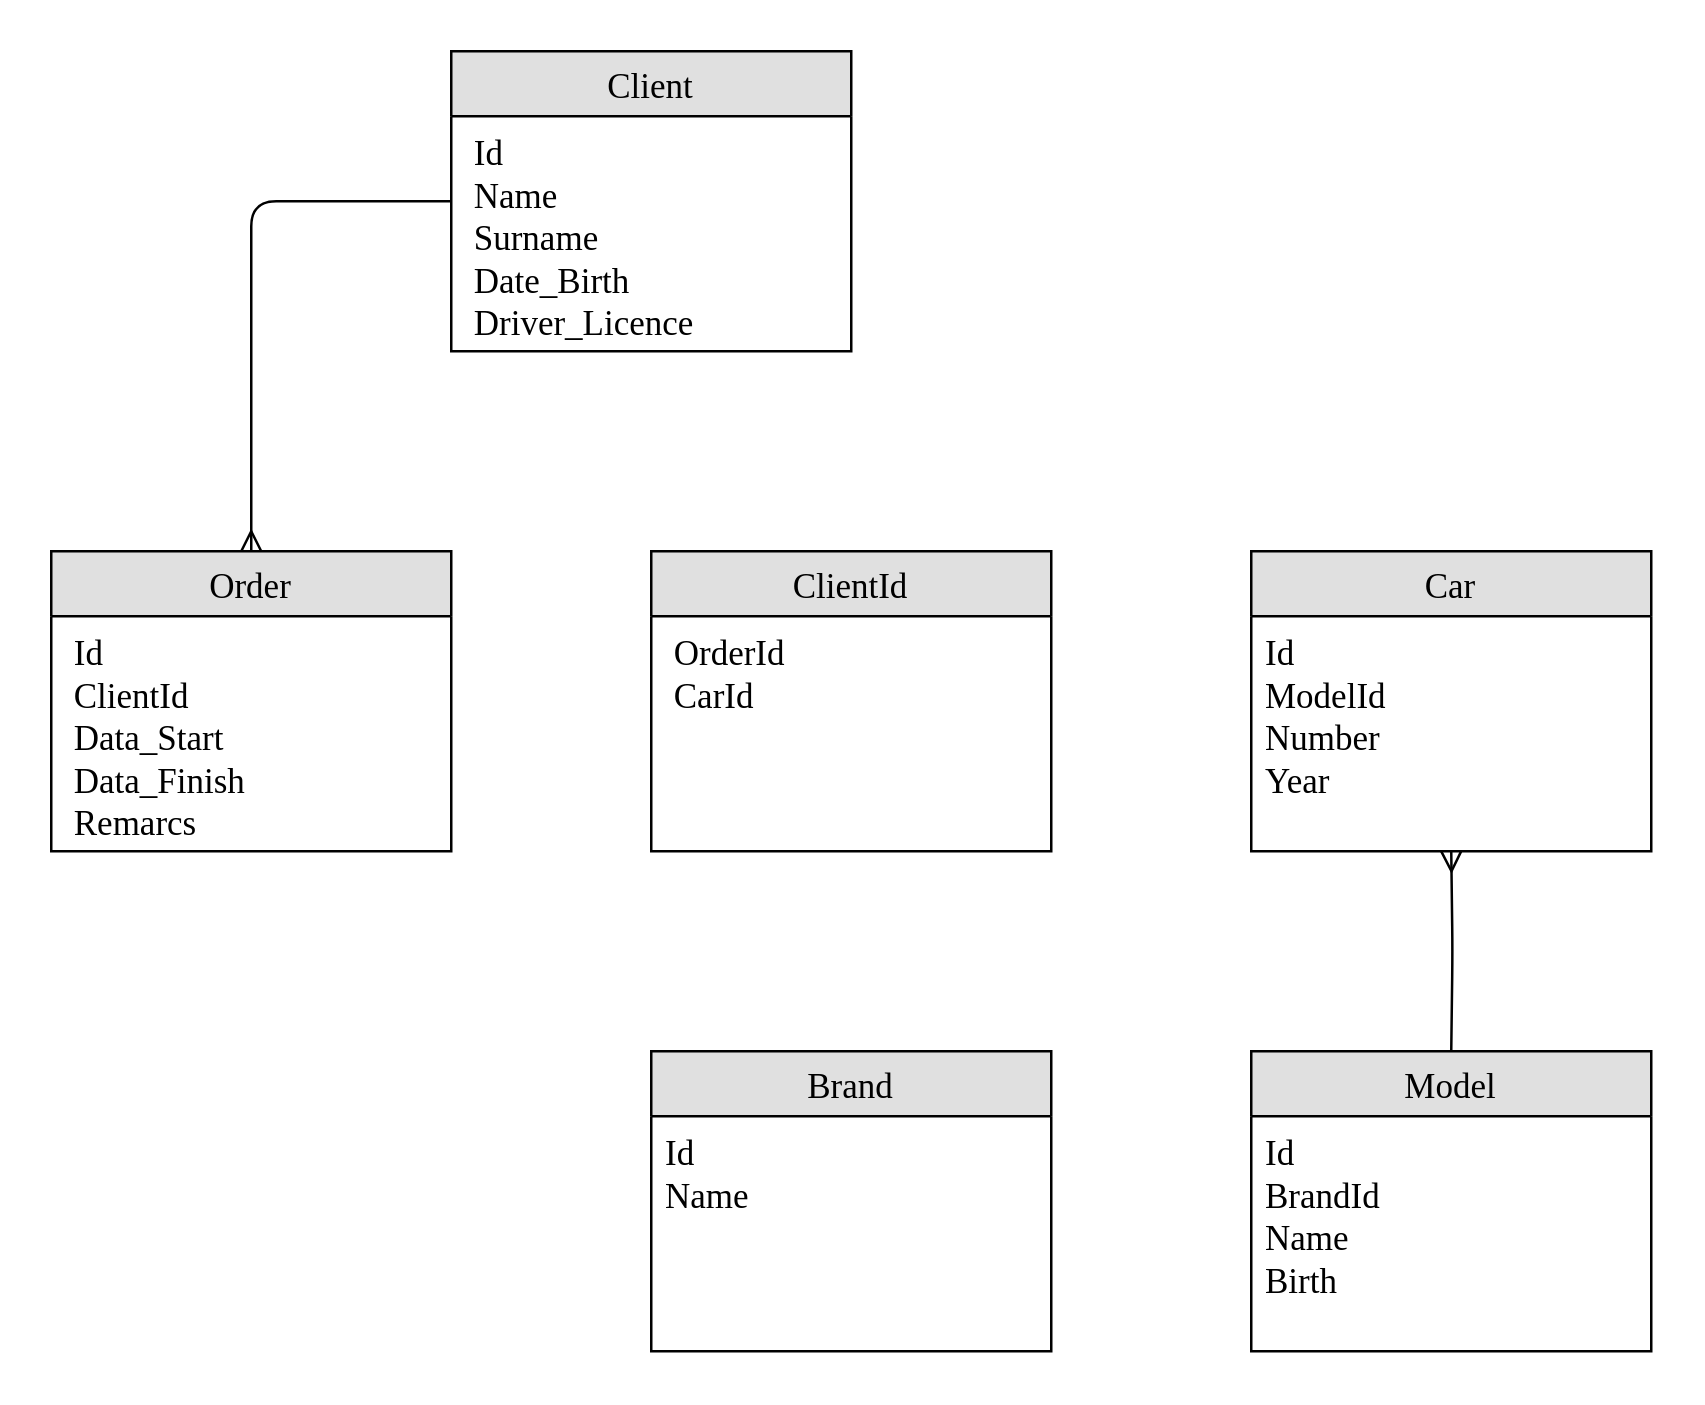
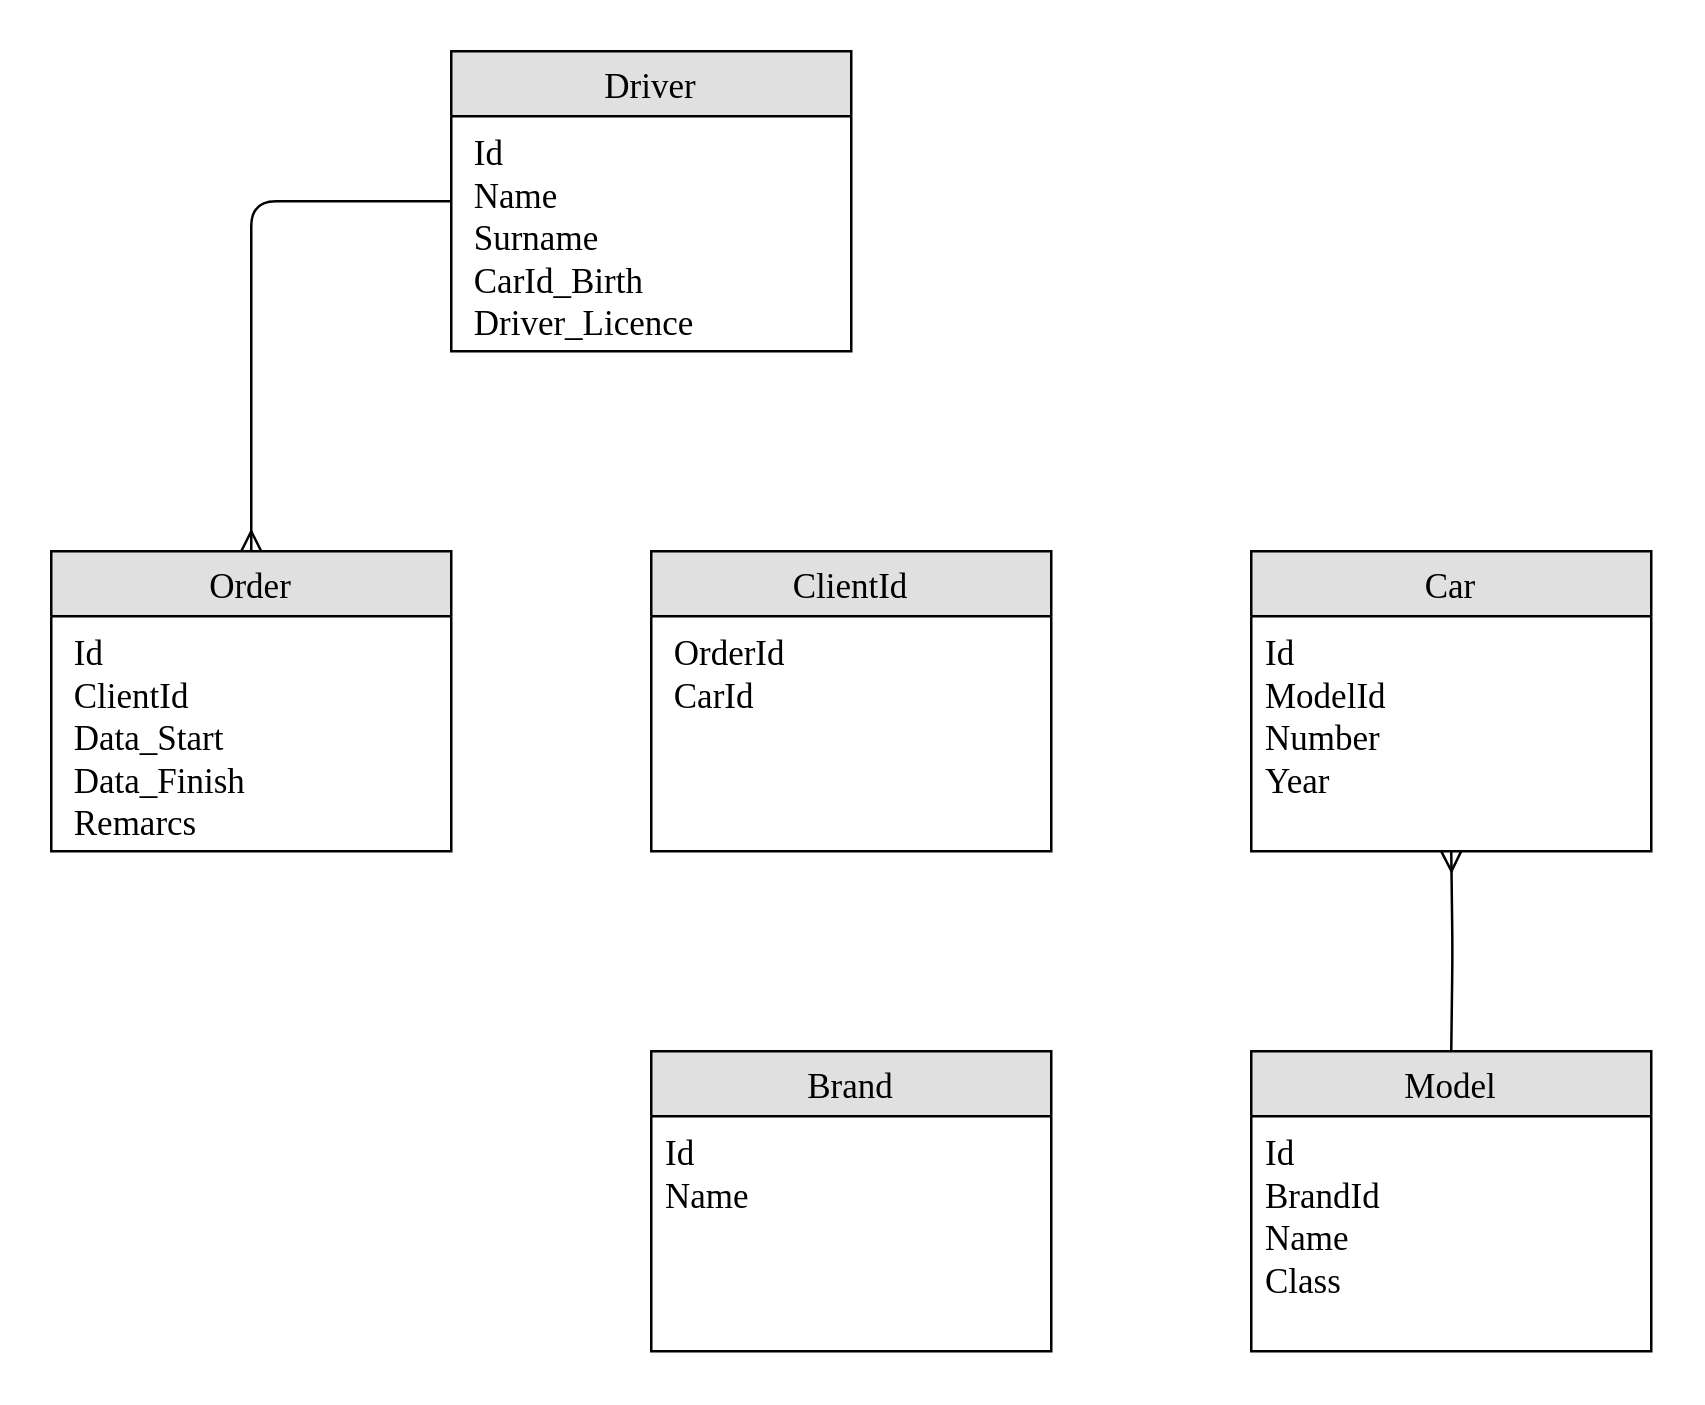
node "Client": label "Client" -> "Driver"
node "Id Name Surname Date_Birth Driver_Licence": label "Id Name Surname Date_Birth Driver_Licence" -> "Id Name Surname CarId_Birth Driver_Licence"
node "Id BrandId Name Birth": label "Id BrandId Name Birth" -> "Id BrandId Name Class"
